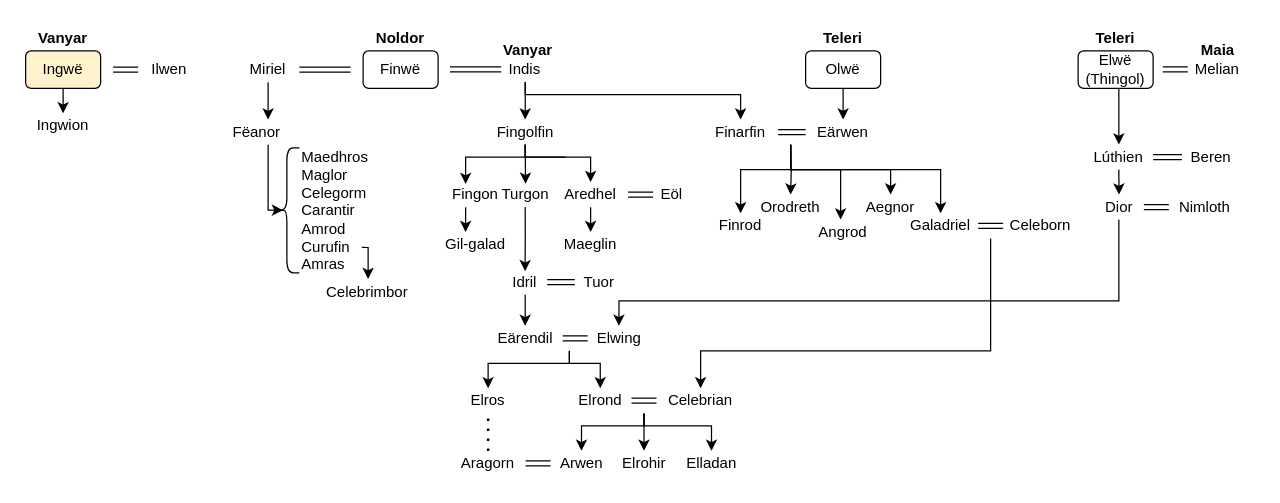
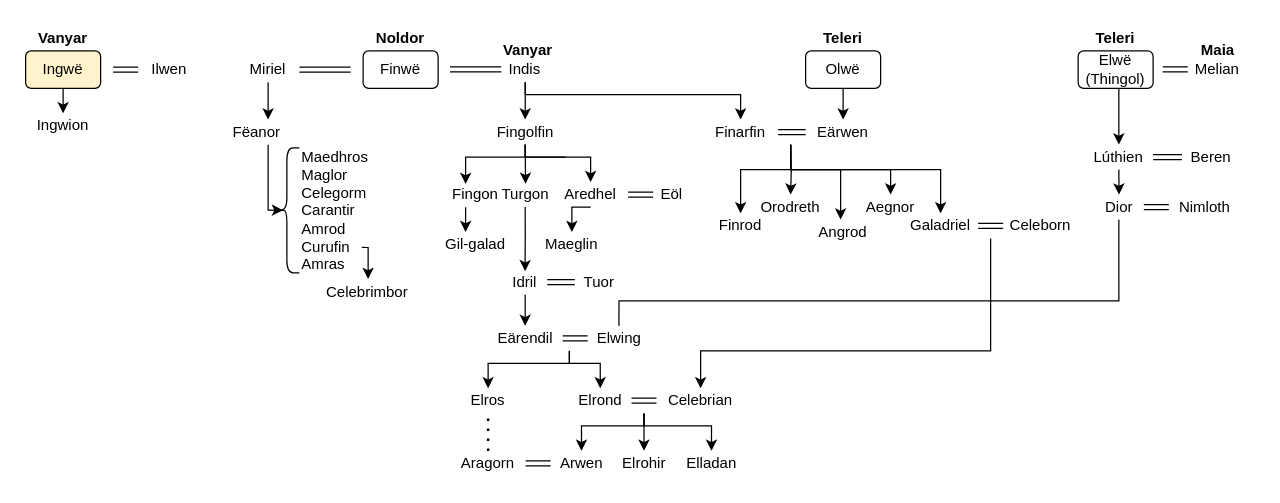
node "Maeglin": moved (591, 244) -> (572, 244)
edge "Dior" -> "Elwing": arrowhead classic -> none
